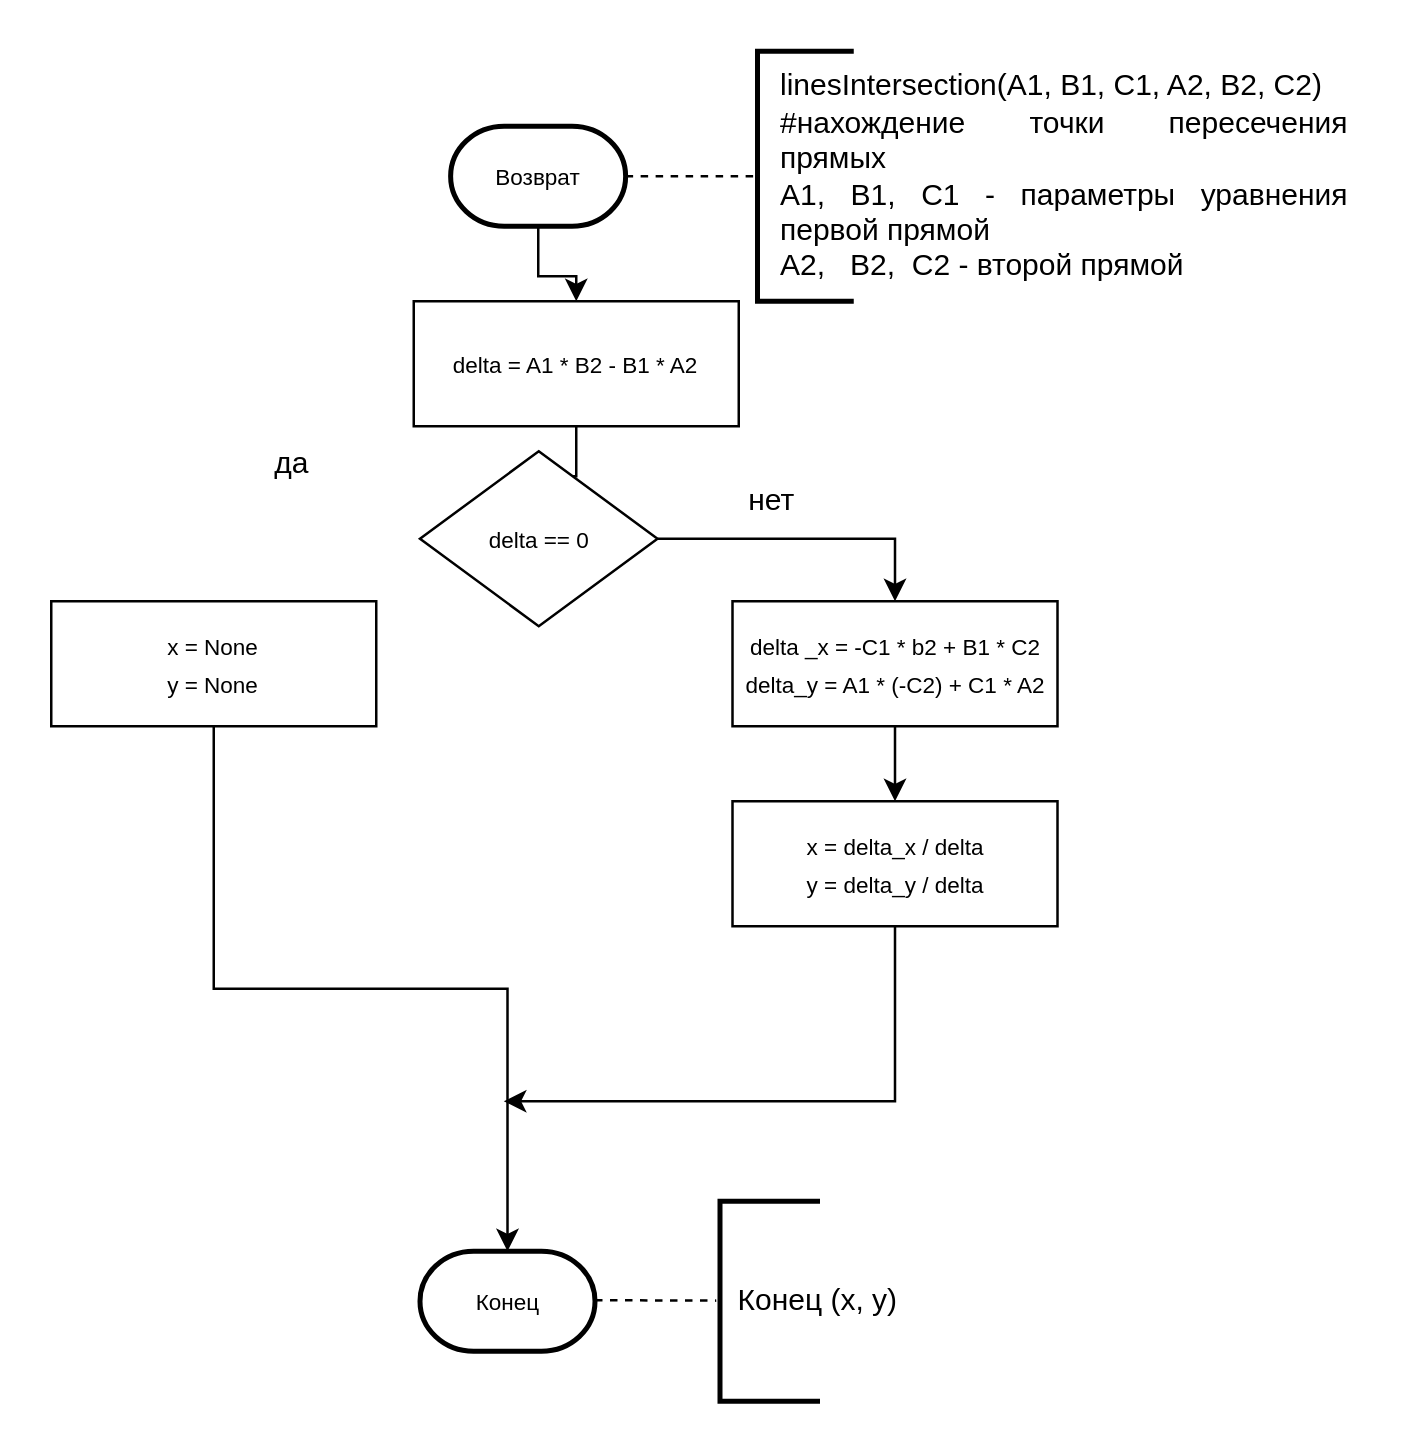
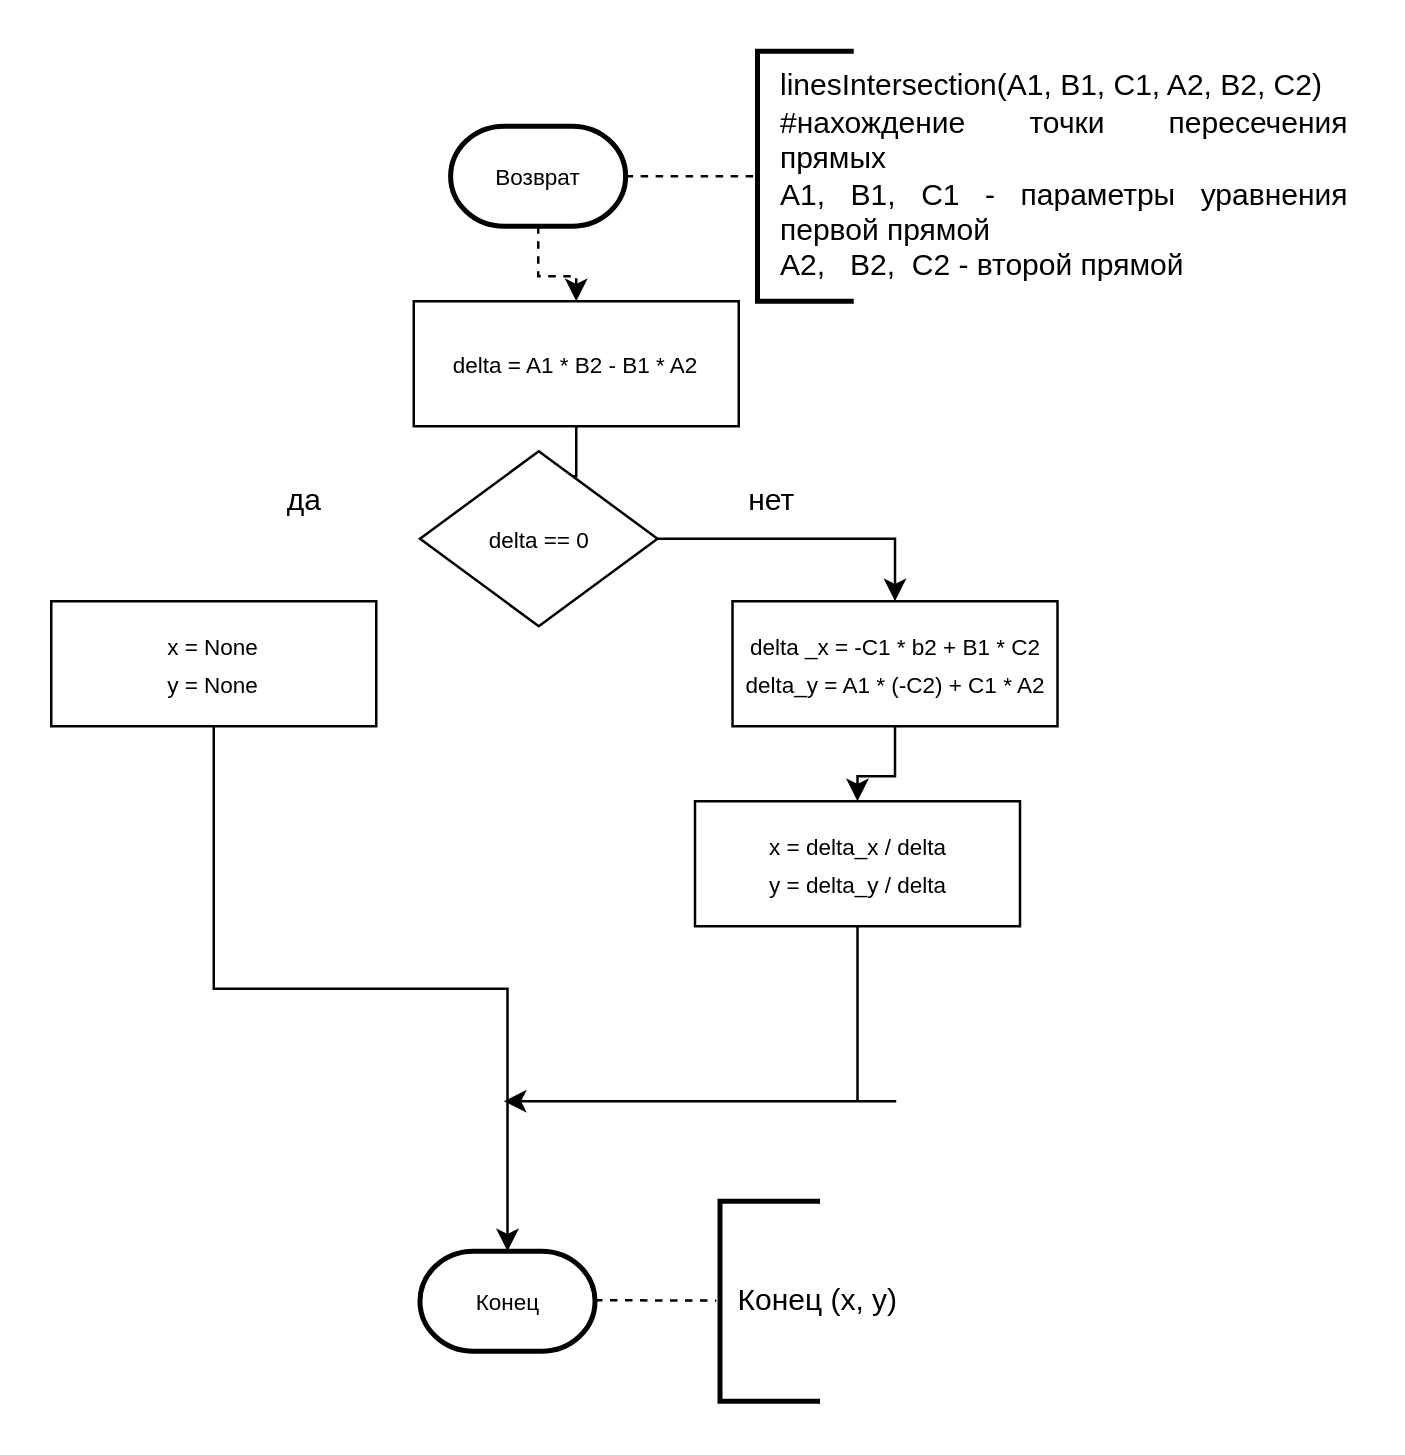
edge "Возврат" -> "delta = A1 * B2 - B1 * A2": style solid -> dashed
node "да": moved (291, 464) -> (304, 501)
node "x = delta_x / delta y = delta_y / delta": moved (895, 864) -> (858, 864)
